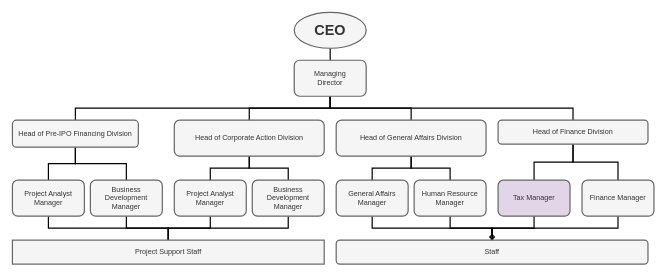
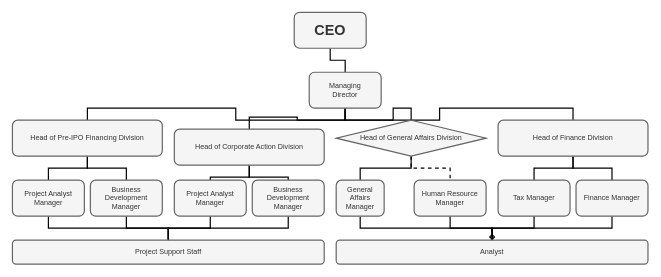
node "CEO": shape ellipse -> rounded rectangle
node "Managing Director": moved (330, 78) -> (345, 90)
node "Head of Finance Division": size 150x24 -> 150x36
node "Head of Pre-IPO Financing Division": size 126x27 -> 150x36
node "Head of Corporate Action Division": moved (249, 138) -> (249, 147)
node "Head of General Affairs Division": shape rounded rectangle -> diamond
edge "Head of General Affairs Division" -- "Human Resource Manager": style solid -> dashed
node "General Affairs Manager": size 72x36 -> 48x36
node "Tax Manager": fillcolor #e1d5e7 -> #f5f5f5
node "Finance Manager": moved (618, 198) -> (612, 198)
node "Project Support Staff": shape rectangle -> rounded rectangle
node "Staff": label "Staff" -> "Analyst"
